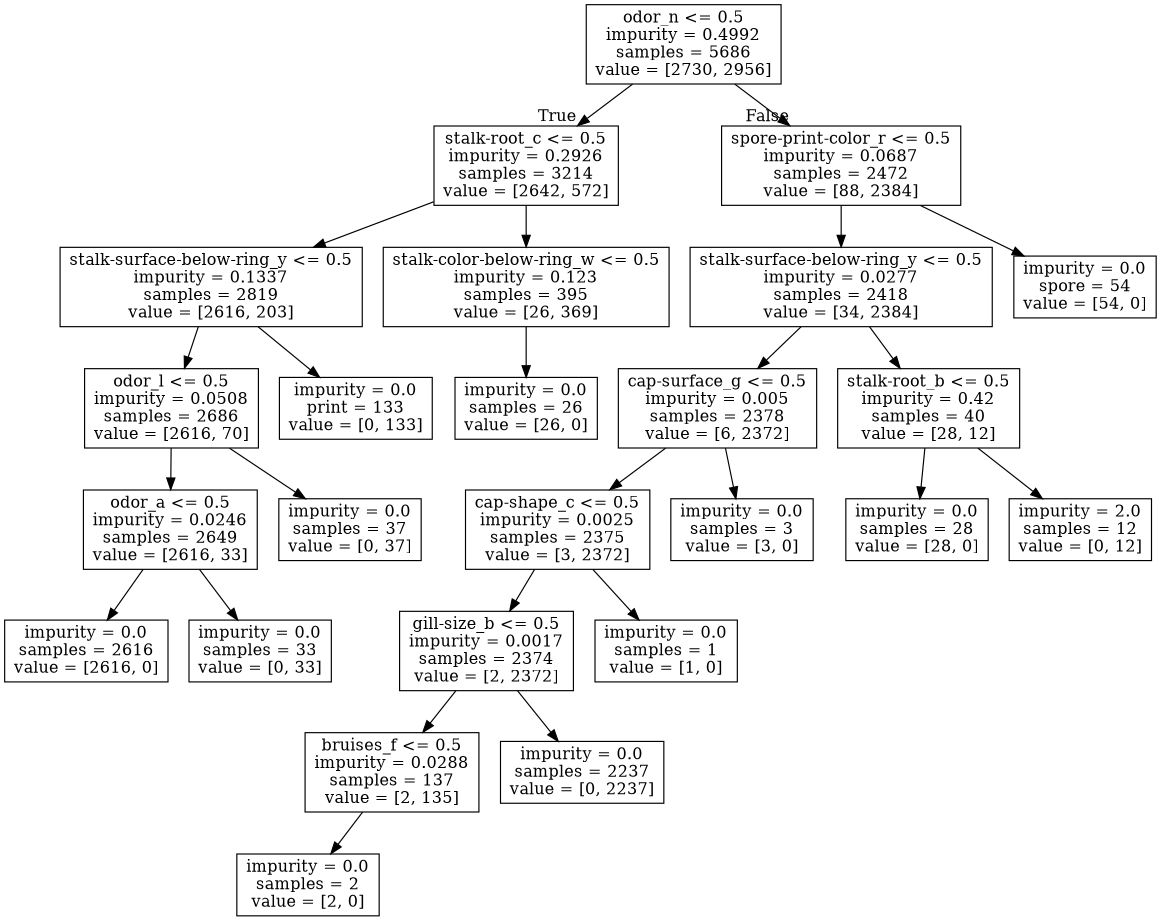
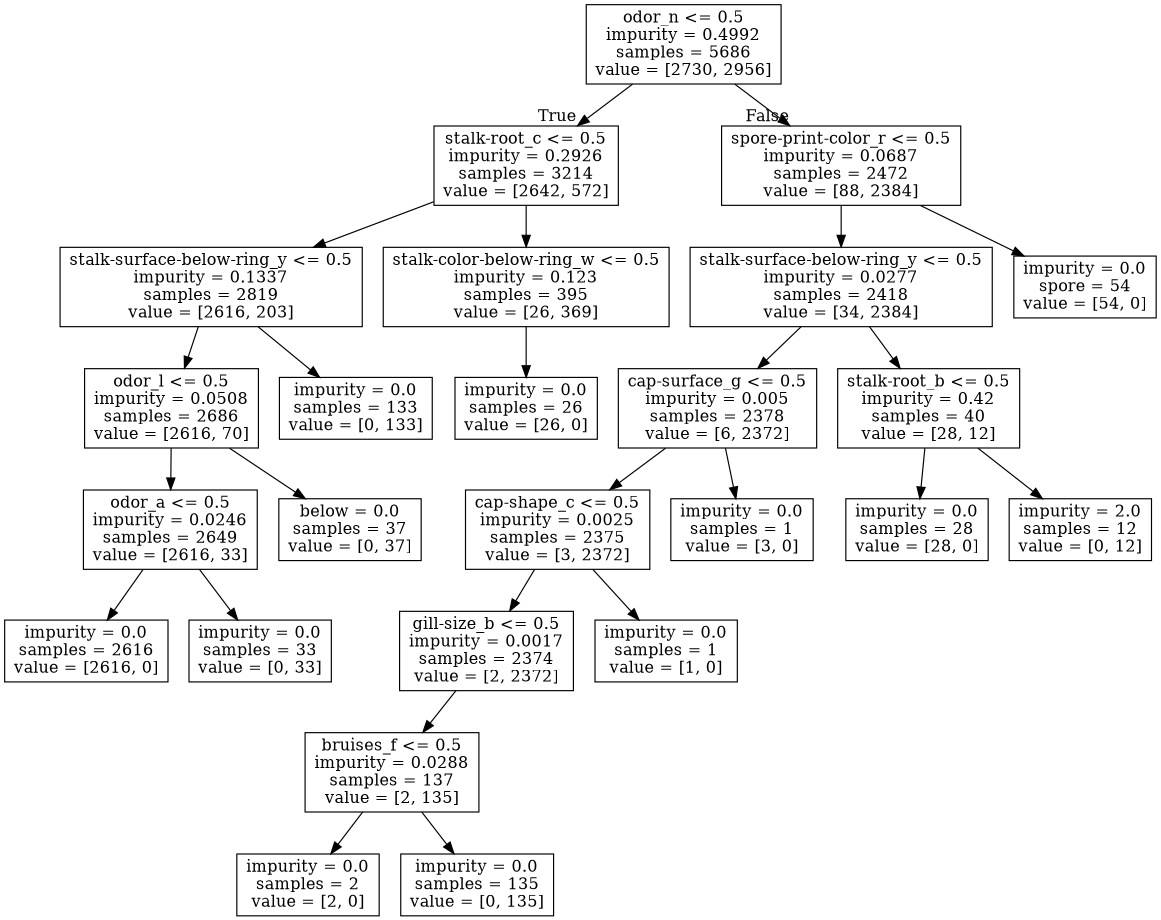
node "impurity = 0.0 print = 133 value = [0, 133]": label "impurity = 0.0 print = 133 value = [0, 133]" -> "impurity = 0.0 samples = 133 value = [0, 133]"
node "impurity = 0.0 samples = 37 value = [0, 37]": label "impurity = 0.0 samples = 37 value = [0, 37]" -> "below = 0.0 samples = 37 value = [0, 37]"
node "impurity = 0.0 samples = 3 value = [3, 0]": label "impurity = 0.0 samples = 3 value = [3, 0]" -> "impurity = 0.0 samples = 1 value = [3, 0]"
node "impurity = 0.0 samples = 2237 value = [0, 2237]": removed
node "impurity = 0.0 samples = 135 value = [0, 135]": added
